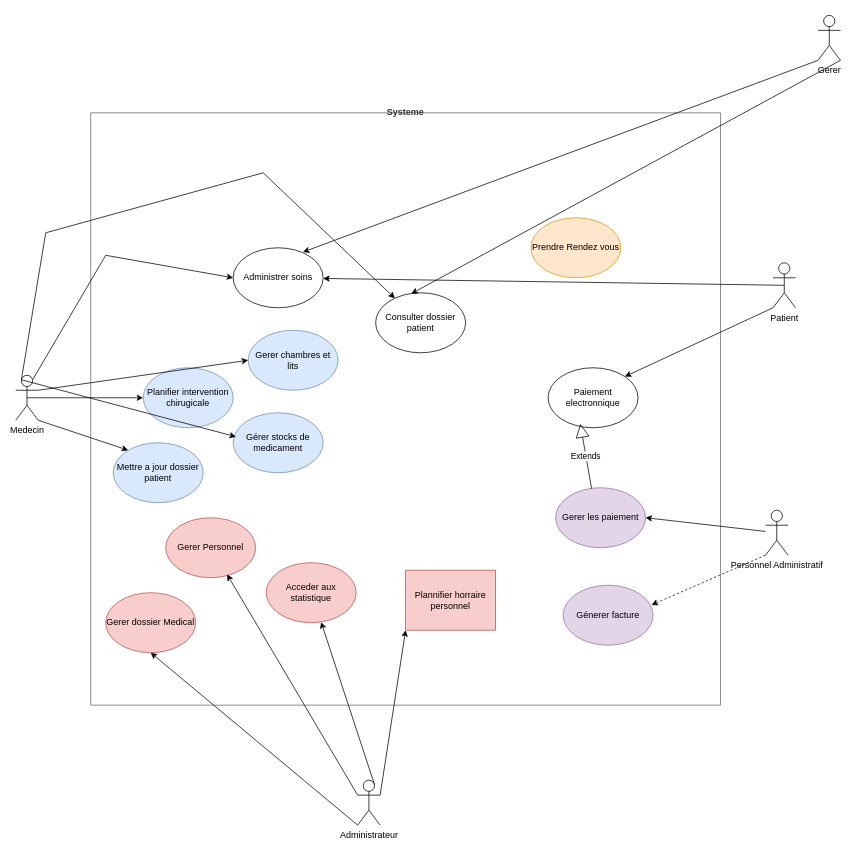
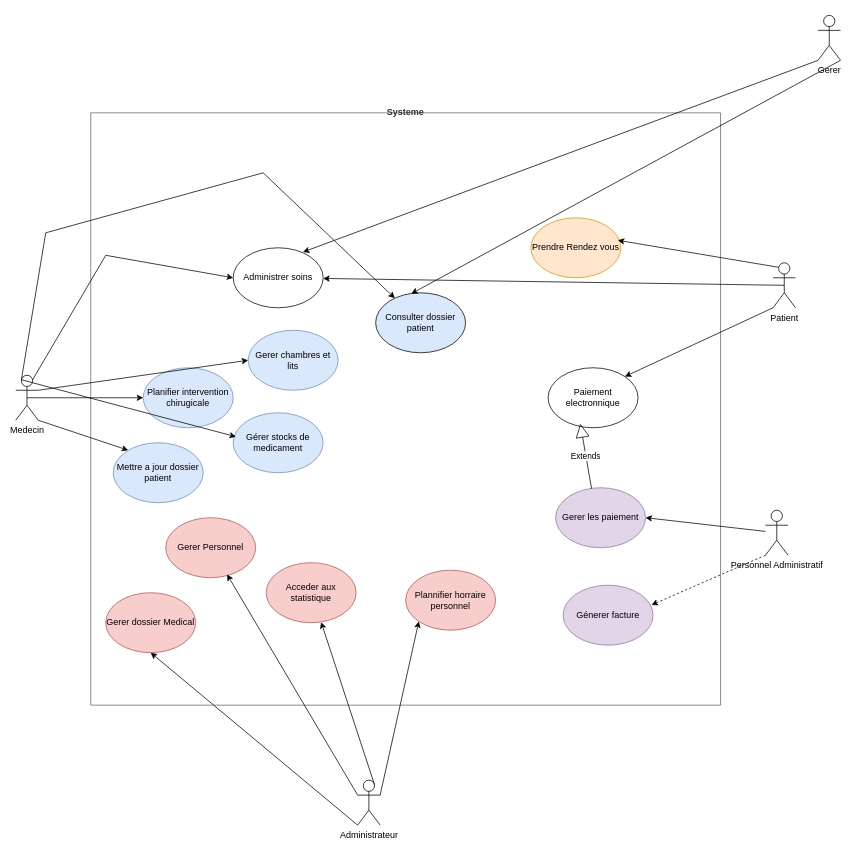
edge "Patient" -> "Prendre Rendez vous": added
node "Consulter dossier patient": fillcolor #ffffff -> #dae8fc
node "Plannifier horraire personnel": shape rectangle -> ellipse
